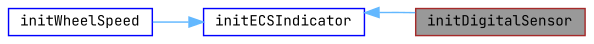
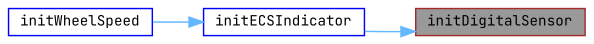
edge "initDigitalSensor" -> "initECSIndicator": reversed
